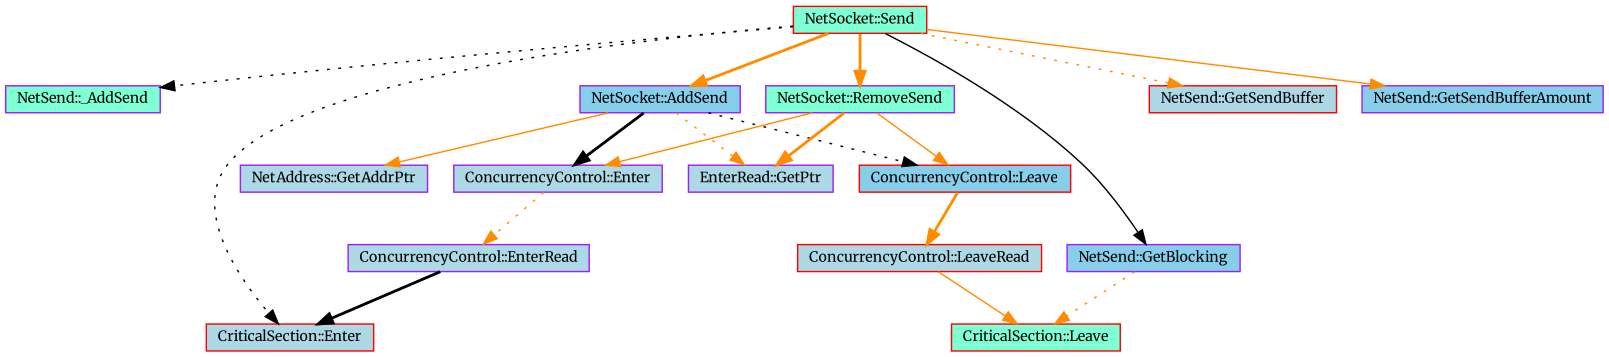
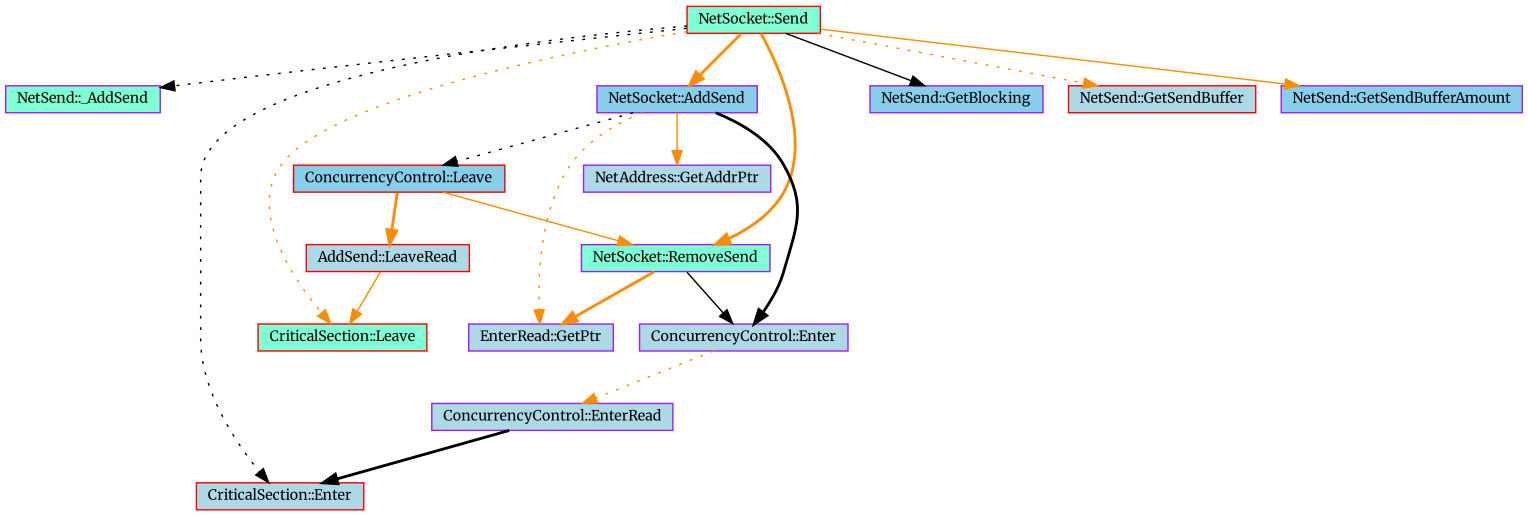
edge "NetSocket::RemoveSend" -> "ConcurrencyControl::Leave": reversed
edge "NetSocket::RemoveSend" -> "ConcurrencyControl::Enter": color darkorange -> black
node "ConcurrencyControl::LeaveRead": label "ConcurrencyControl::LeaveRead" -> "AddSend::LeaveRead"
edge "NetSend::GetBlocking" -> "CriticalSection::Leave": now "NetSocket::Send" -> "CriticalSection::Leave"
